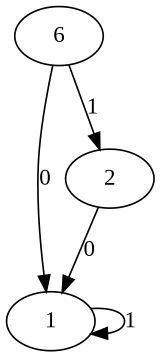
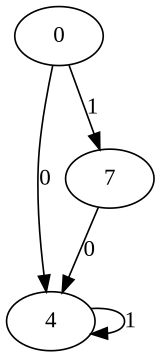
node "6": label "6" -> "0"
node "2": label "2" -> "7"
node "1": label "1" -> "4"
